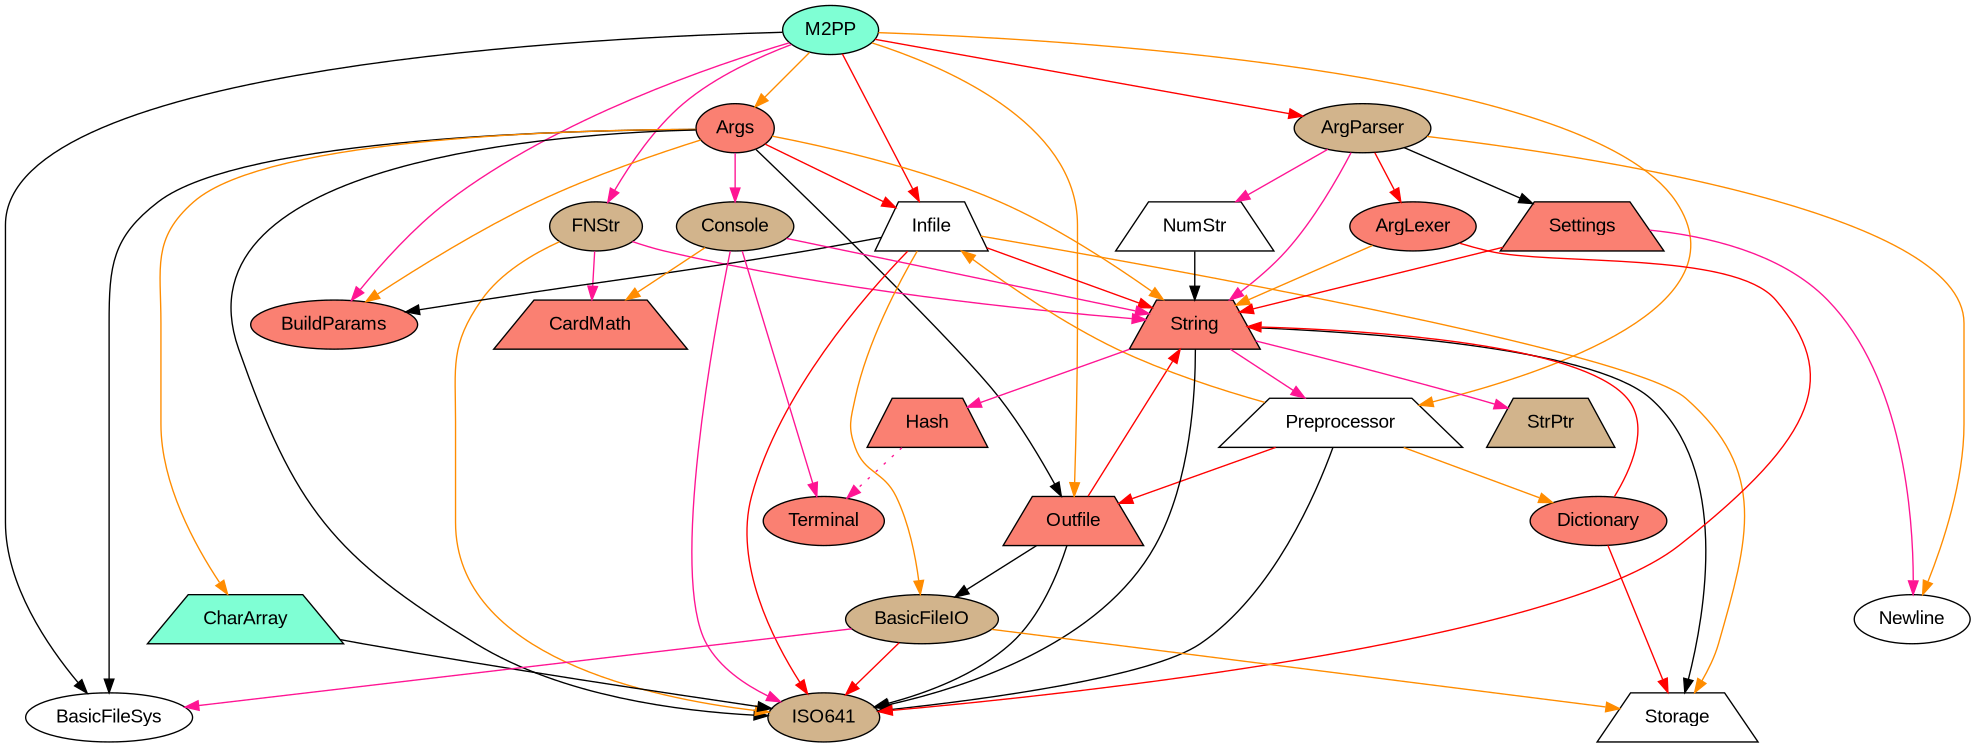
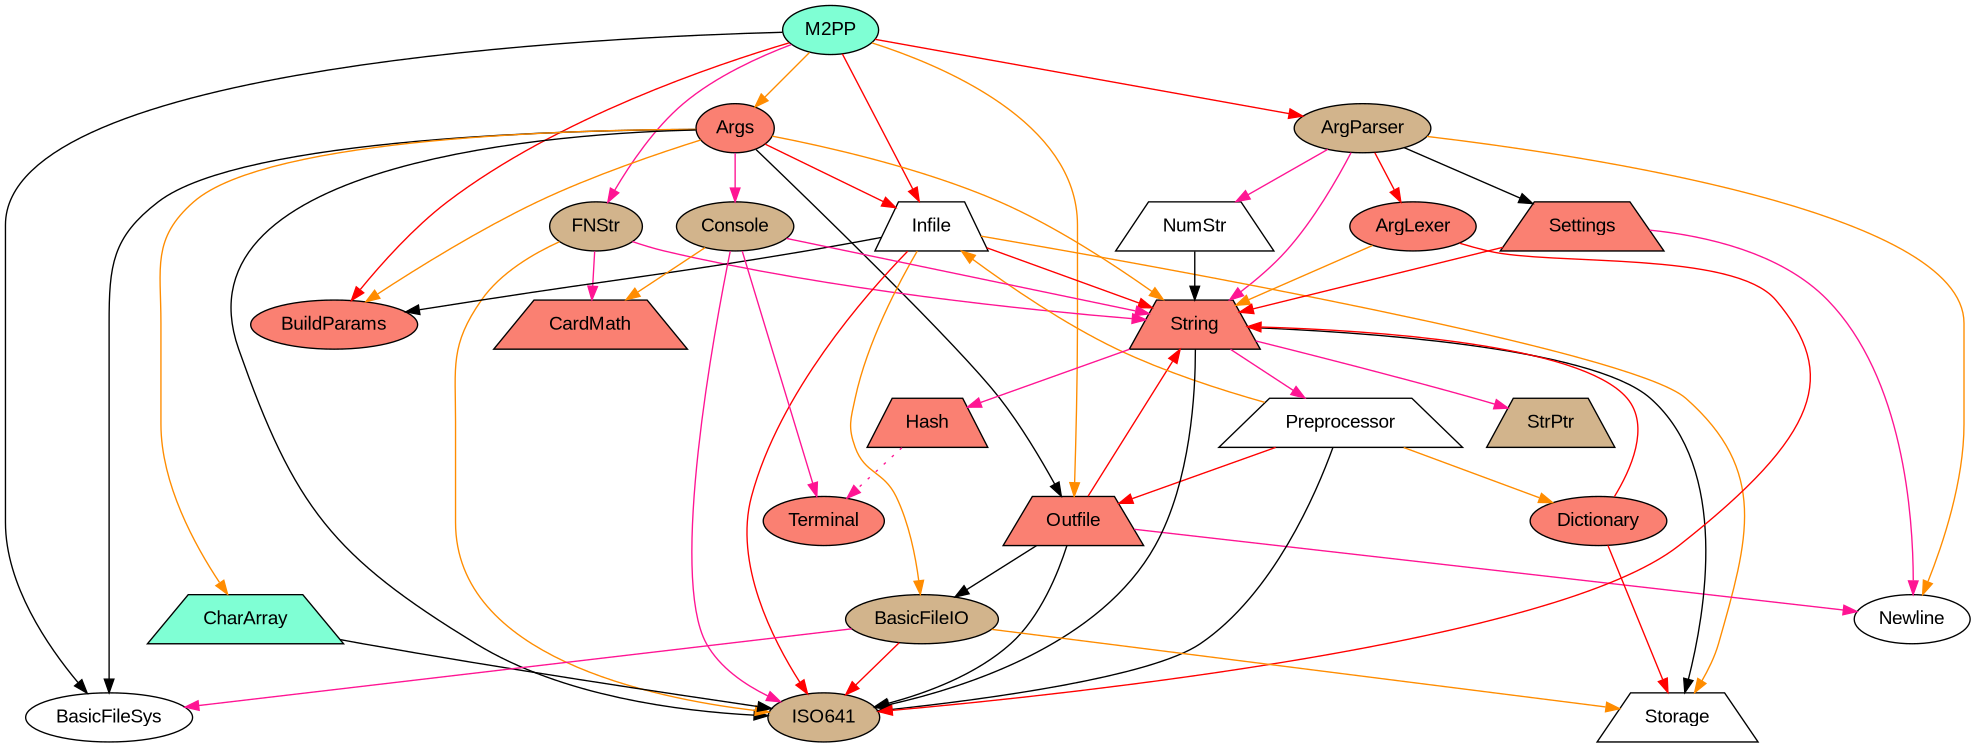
edge "M2PP" -> "Preprocessor": removed
edge "M2PP" -> "BuildParams": color deeppink -> red
edge "Outfile" -> "Newline": added
